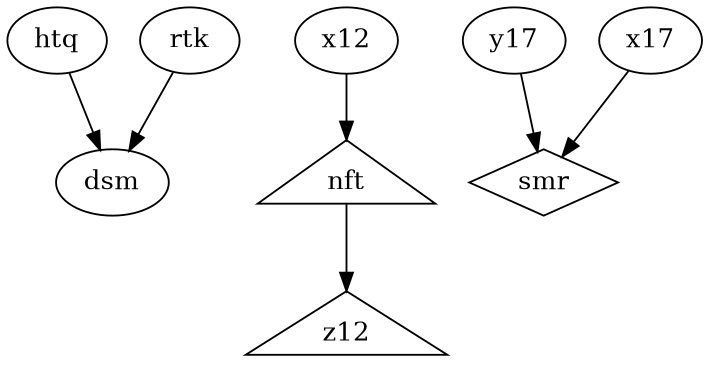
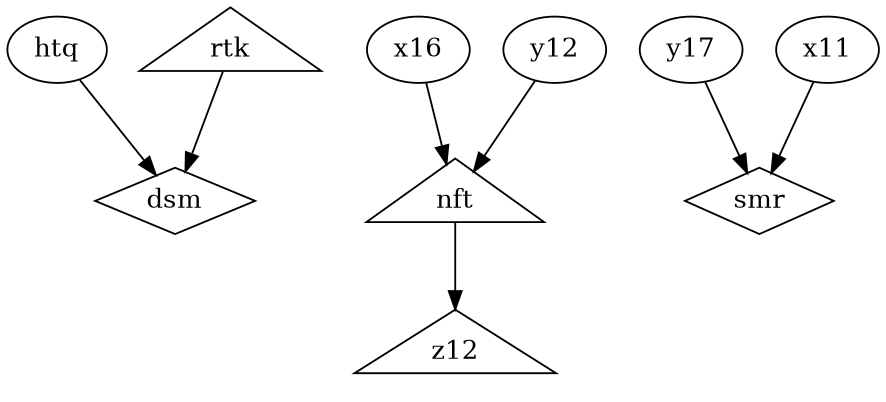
node "rtk": shape ellipse -> triangle
node "x12": label "x12" -> "x16"
node "x17": label "x17" -> "x11"
node "y12": added
node "dsm": shape ellipse -> diamond
